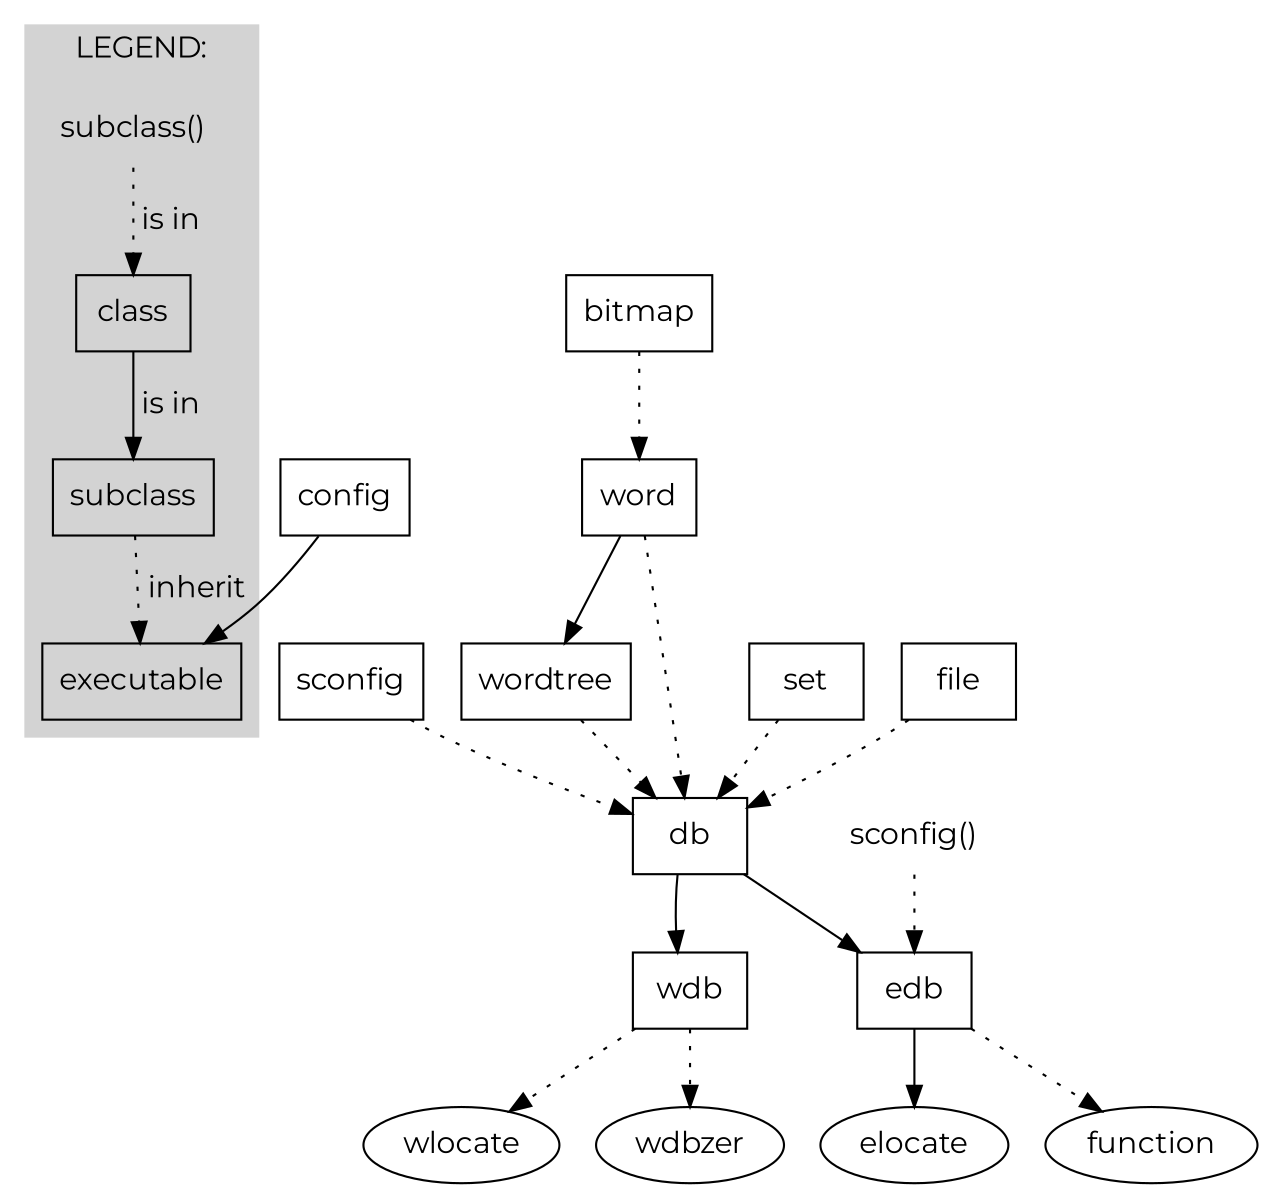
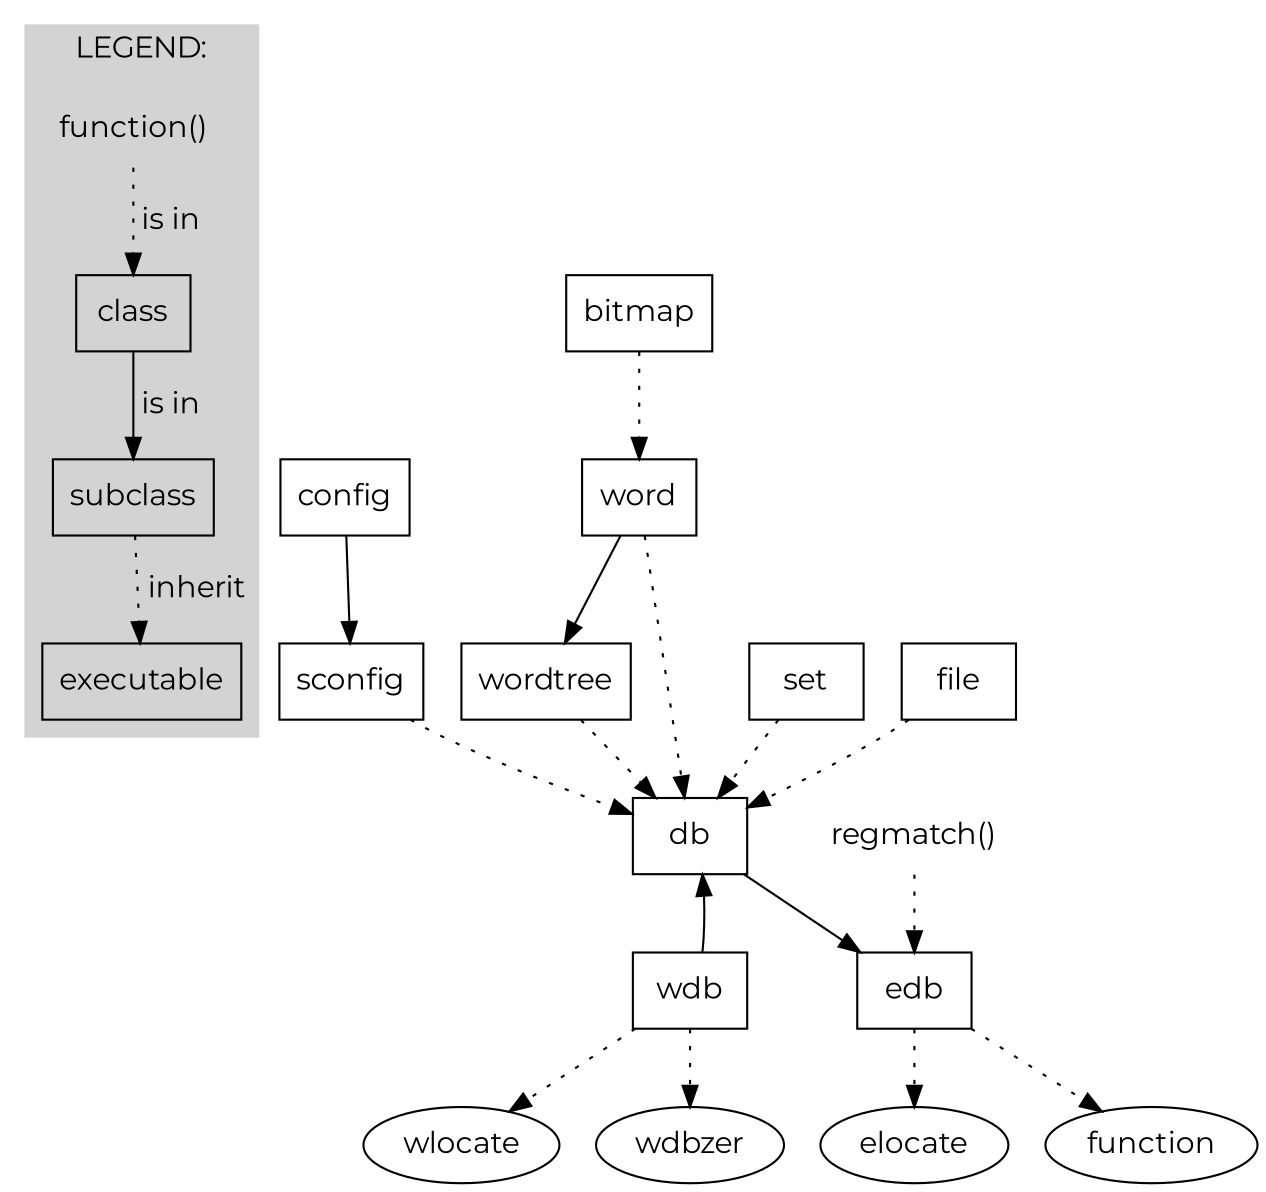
node "subclass()": label "subclass()" -> "function()"
edge "config" -> "executable": now "config" -> "sconfig"
node "sconfig()": label "sconfig()" -> "regmatch()"
edge "db" -> "wdb": reversed
edge "edb" -> "elocate": style solid -> dotted
